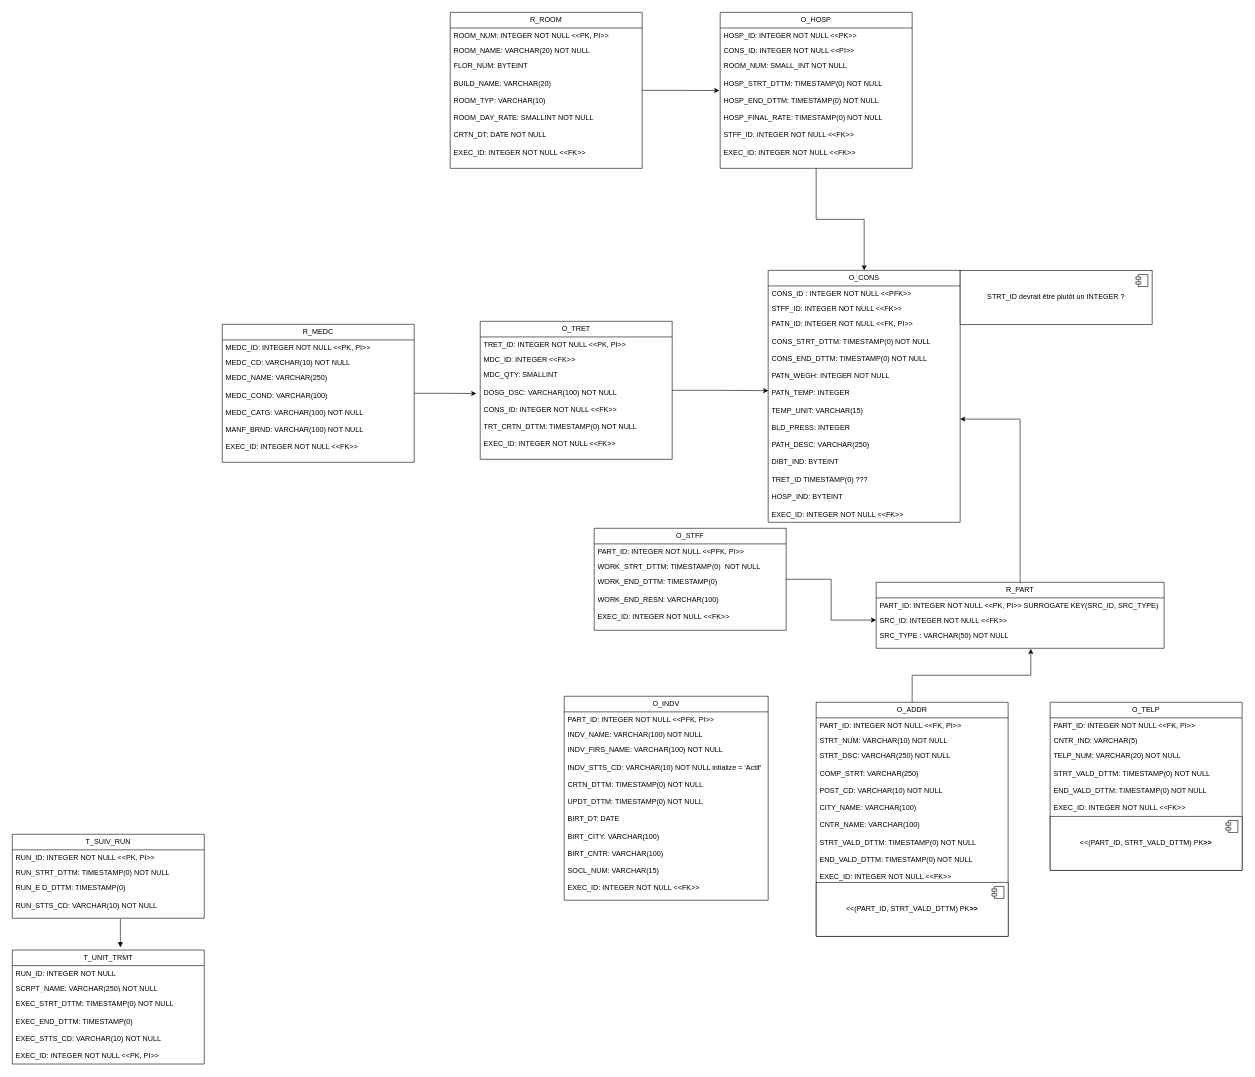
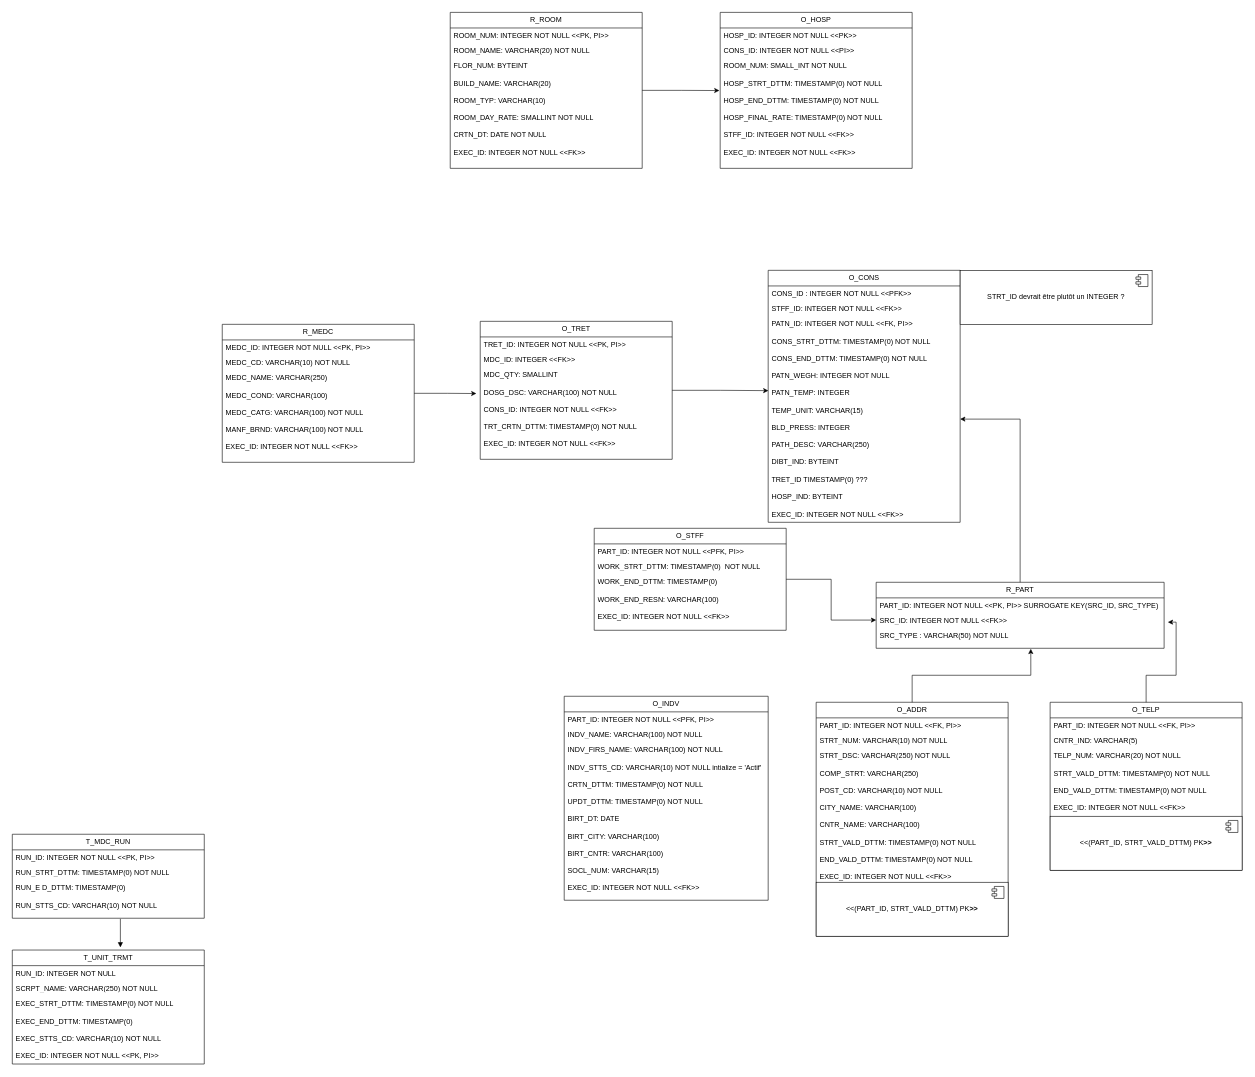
edge "O_HOSP" -> "O_CONS": removed
edge "O_TELP" -> "SRC_TYPE : VARCHAR(50) NOT NULL": added
node "T_SUIV_RUN": label "T_SUIV_RUN" -> "T_MDC_RUN"
